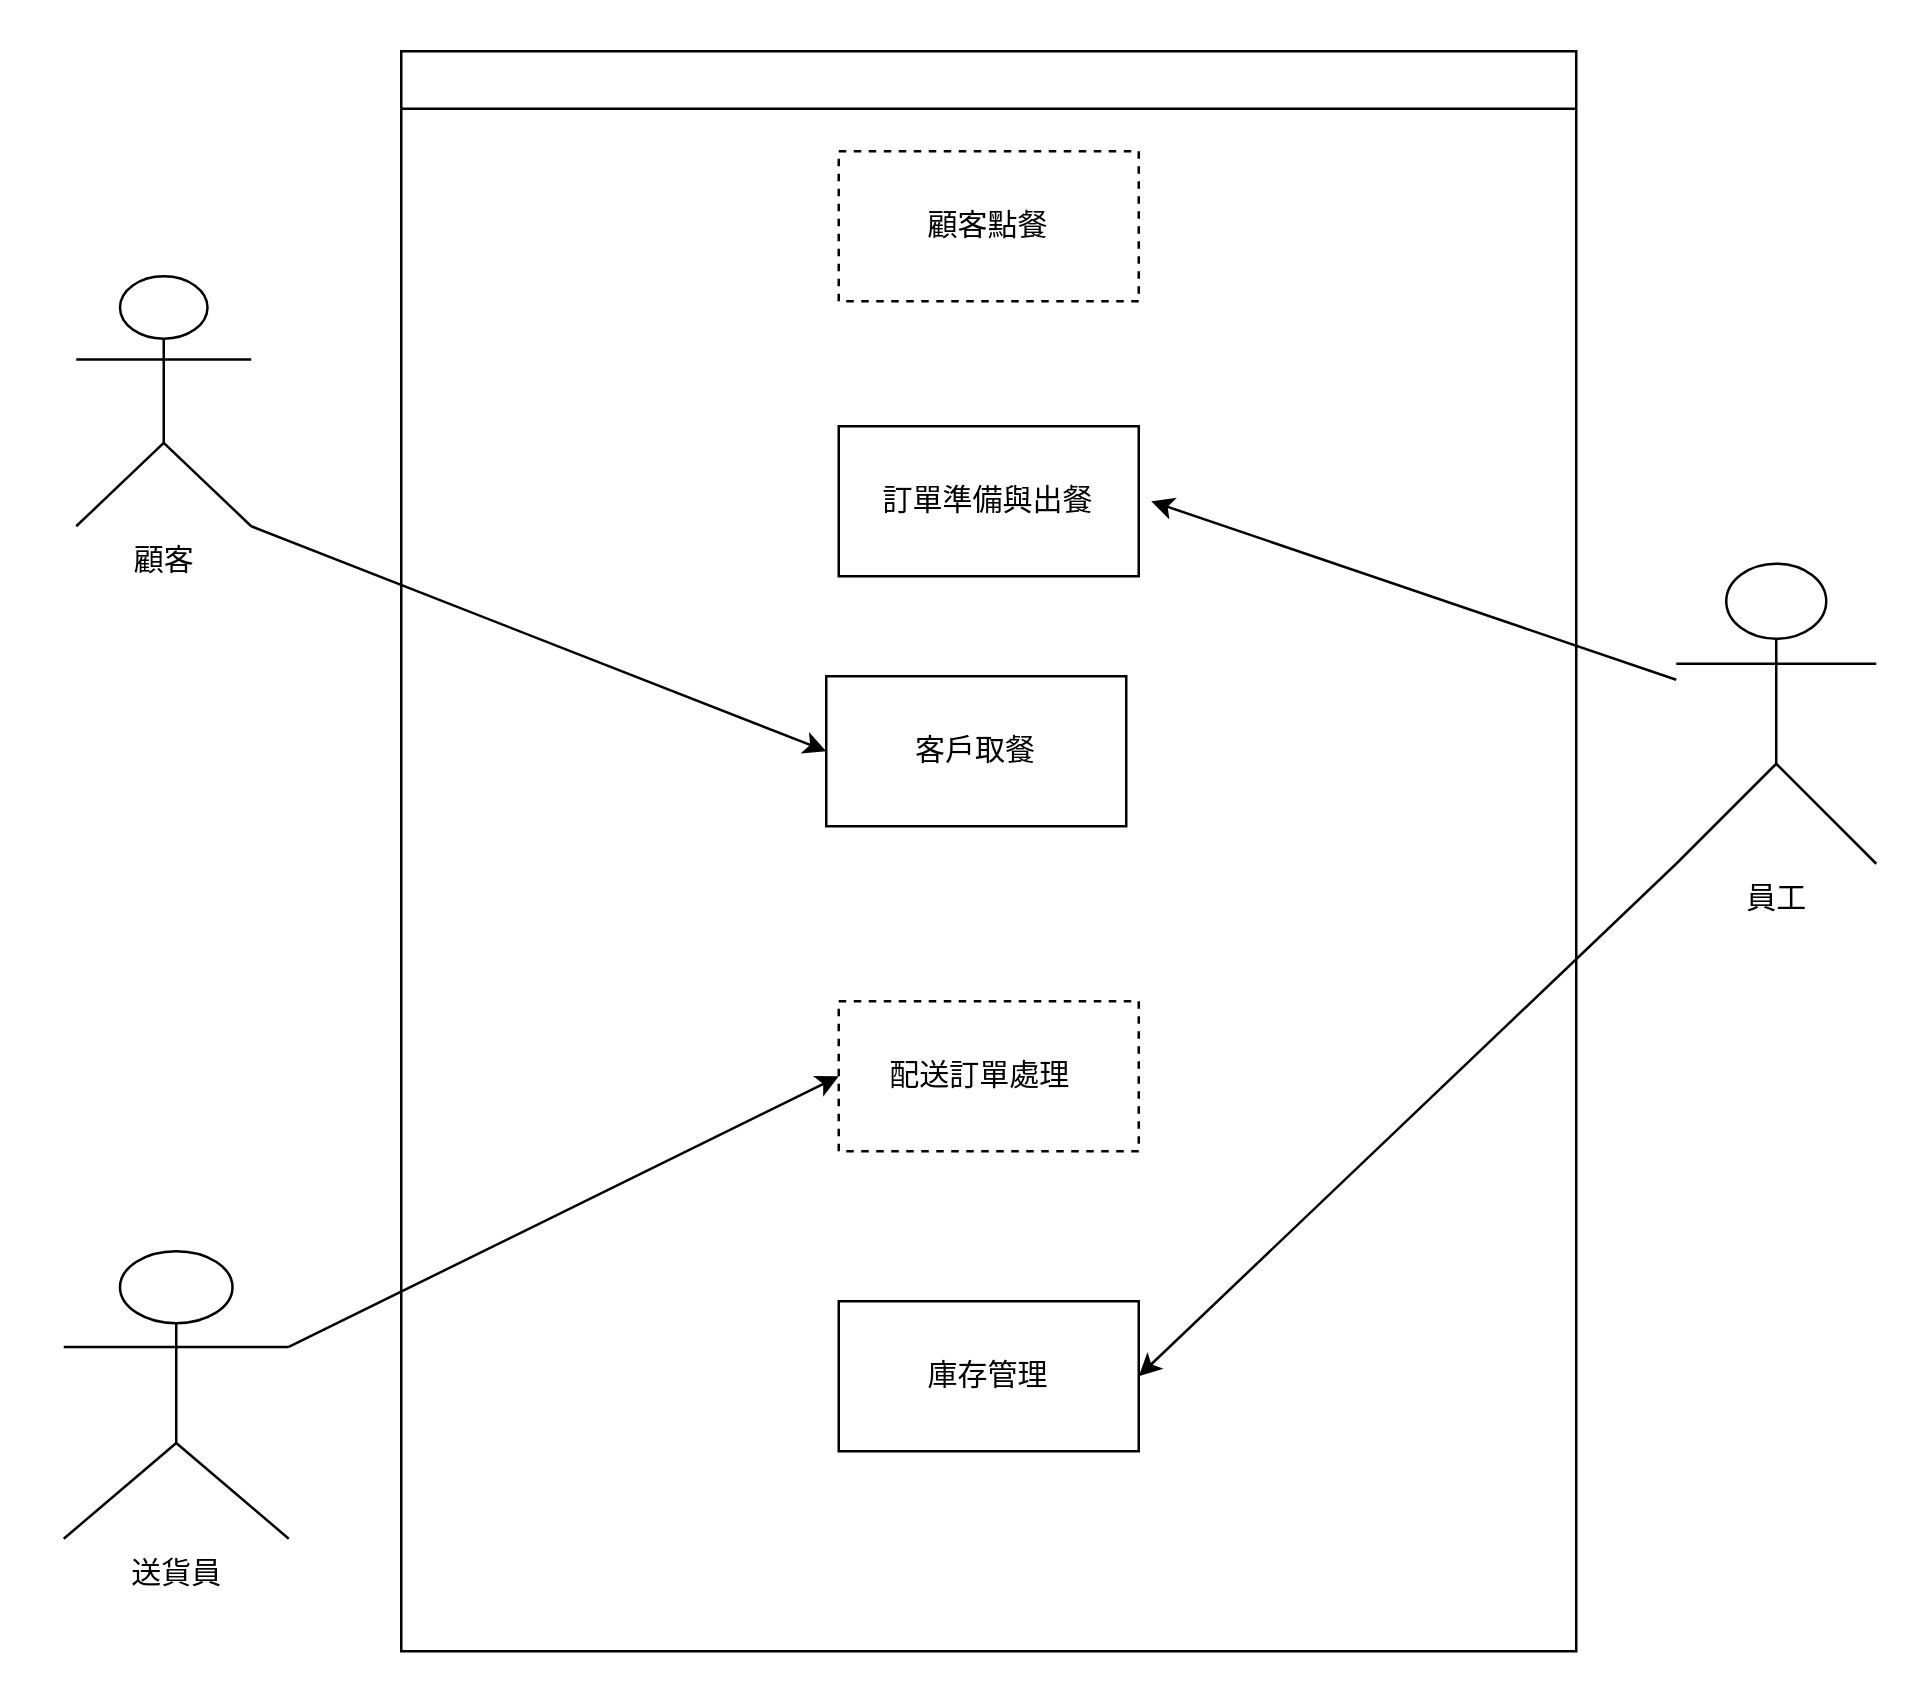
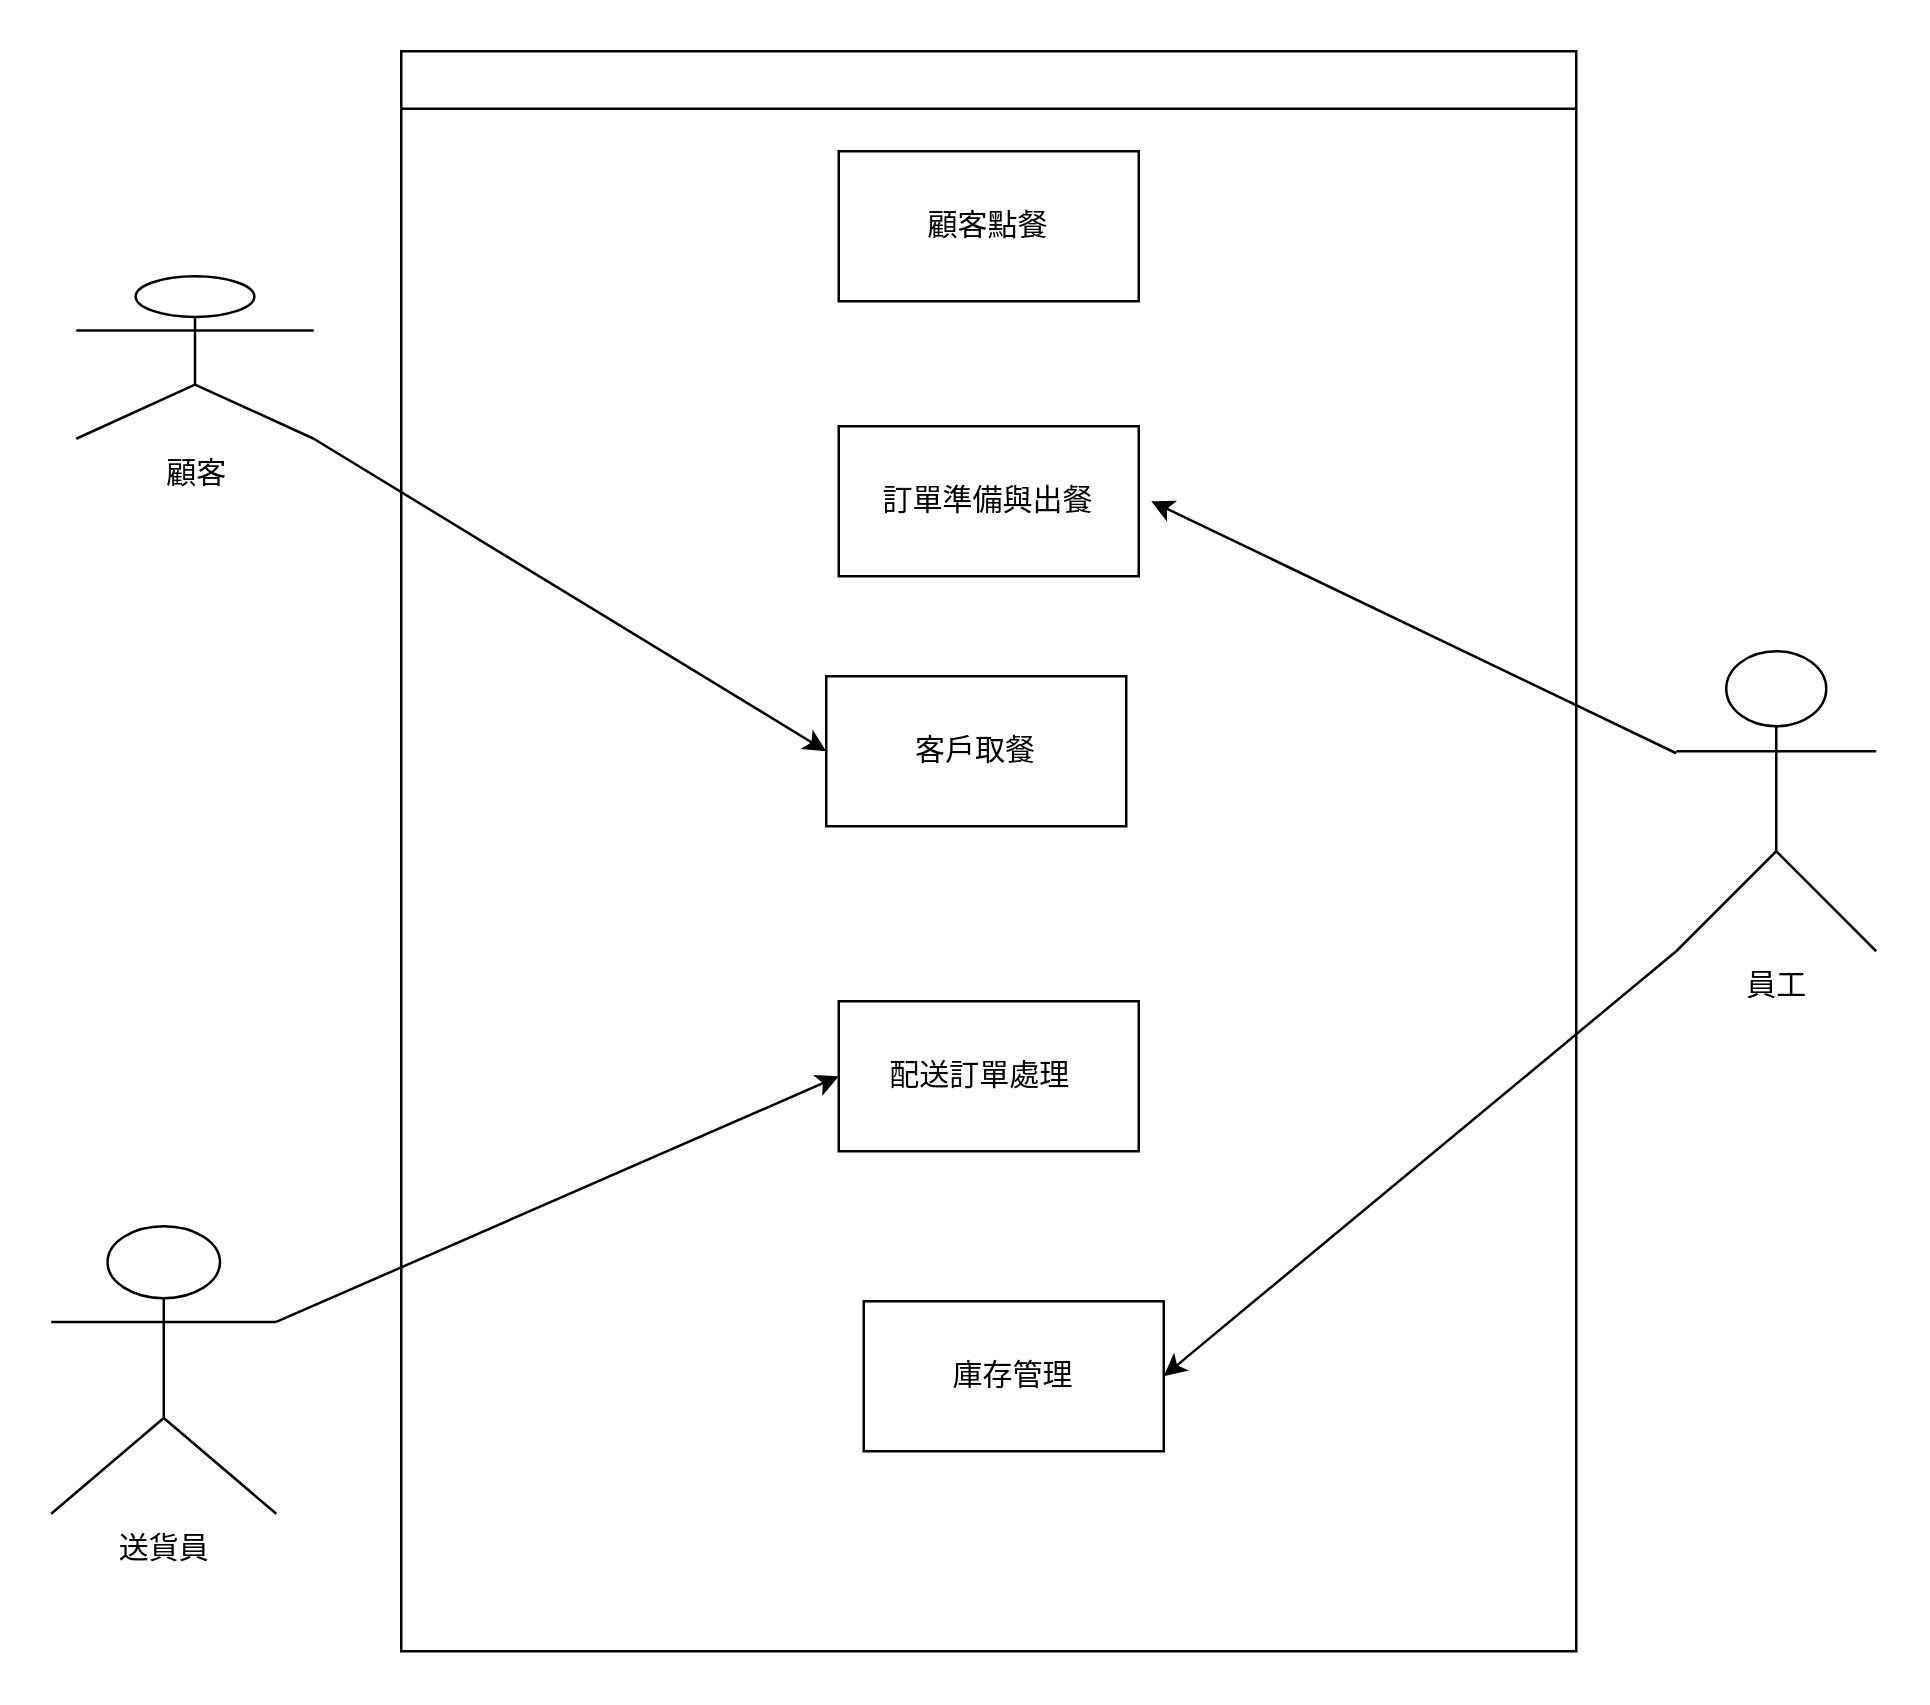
node "顧客點餐": style dashed -> solid
node "顧客": size 175x250 -> 238x163
node "員工": moved (1776, 714) -> (1776, 801)
node "配送訂單處理": style dashed -> solid
node "庫存管理": moved (989, 1376) -> (1014, 1376)
node "送貨員": moved (176, 1395) -> (164, 1370)
